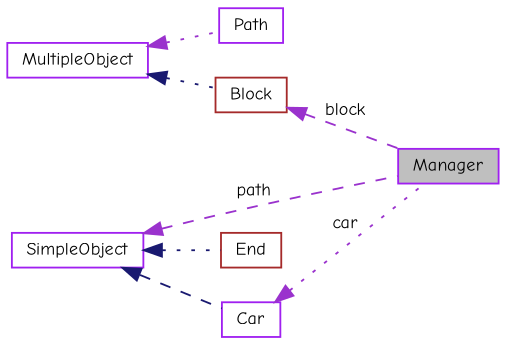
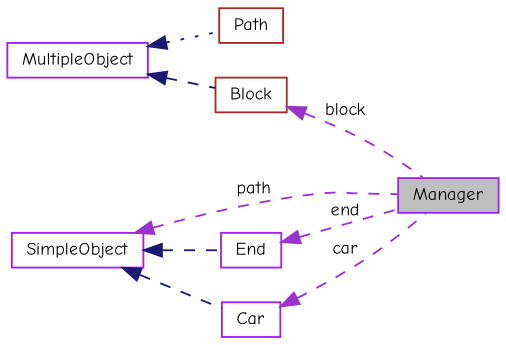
node "Path": color purple -> brown
edge "Path" -> "MultipleObject": color darkorchid3 -> midnightblue
edge "Block" -> "MultipleObject": style dotted -> dashed
edge "Manager" -> "End": added, label "end"
edge "Manager" -> "Car": style dotted -> dashed
edge "End" -> "SimpleObject": style dotted -> dashed
node "End": color brown -> purple
